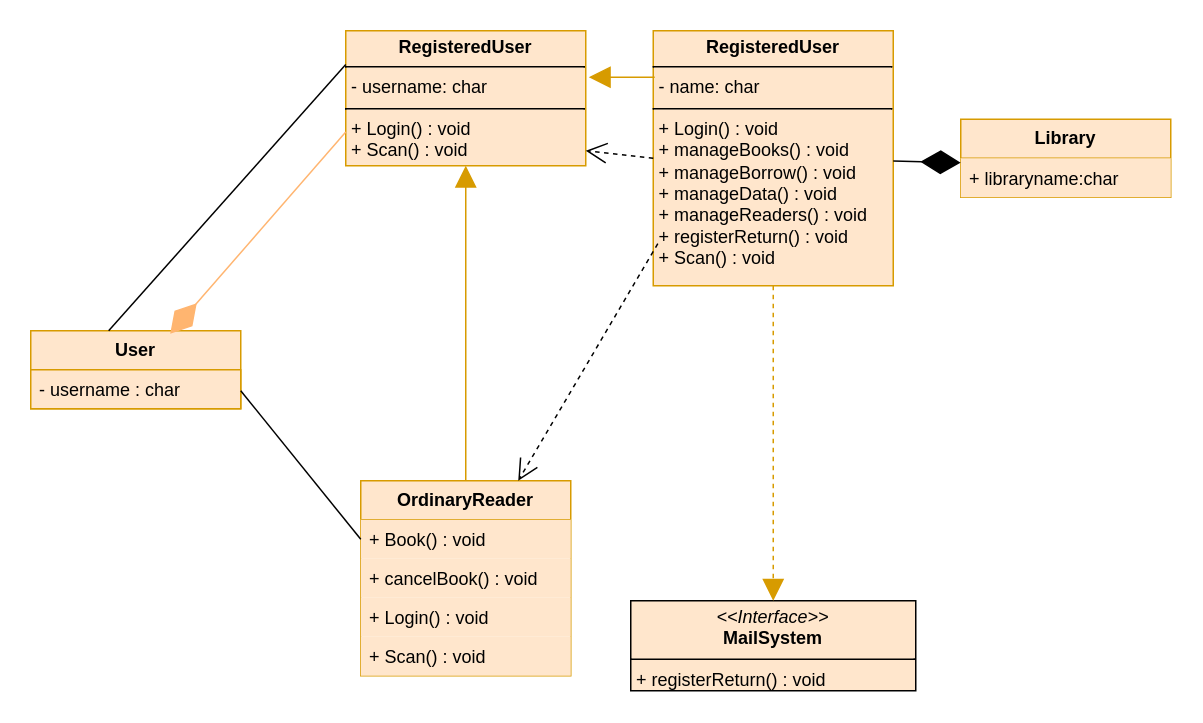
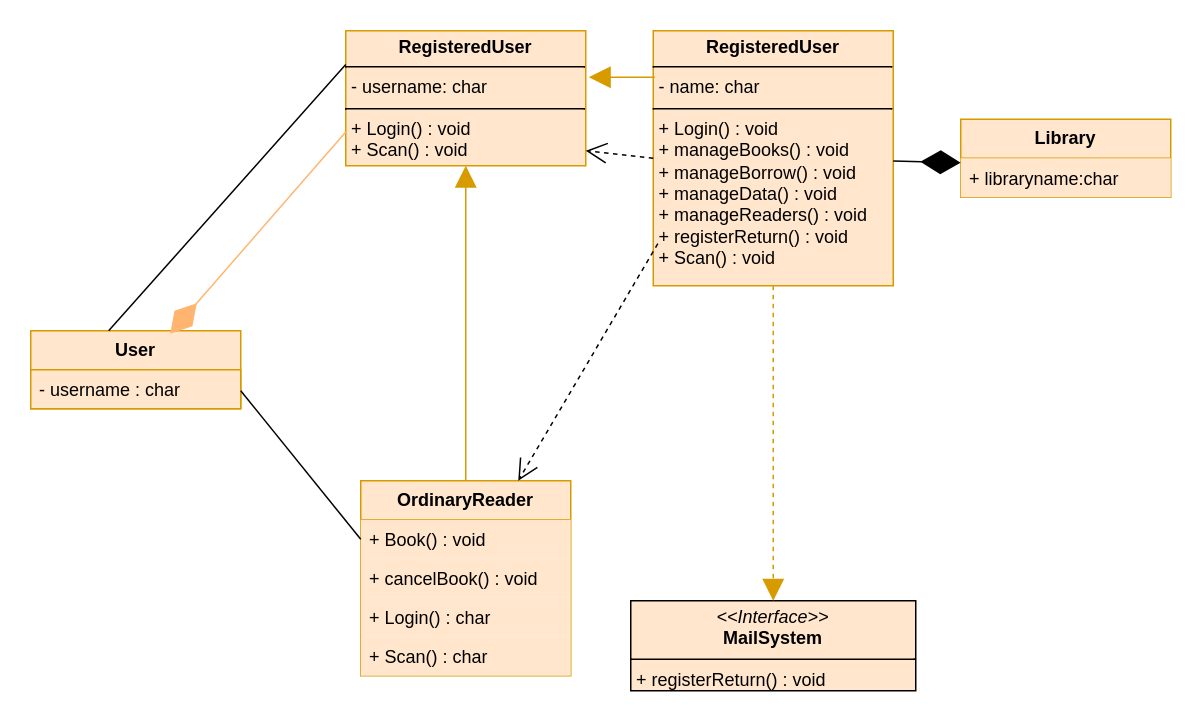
node "+ Login() : void": label "+ Login() : void" -> "+ Login() : char"
node "+ Scan() : void": label "+ Scan() : void" -> "+ Scan() : char"
